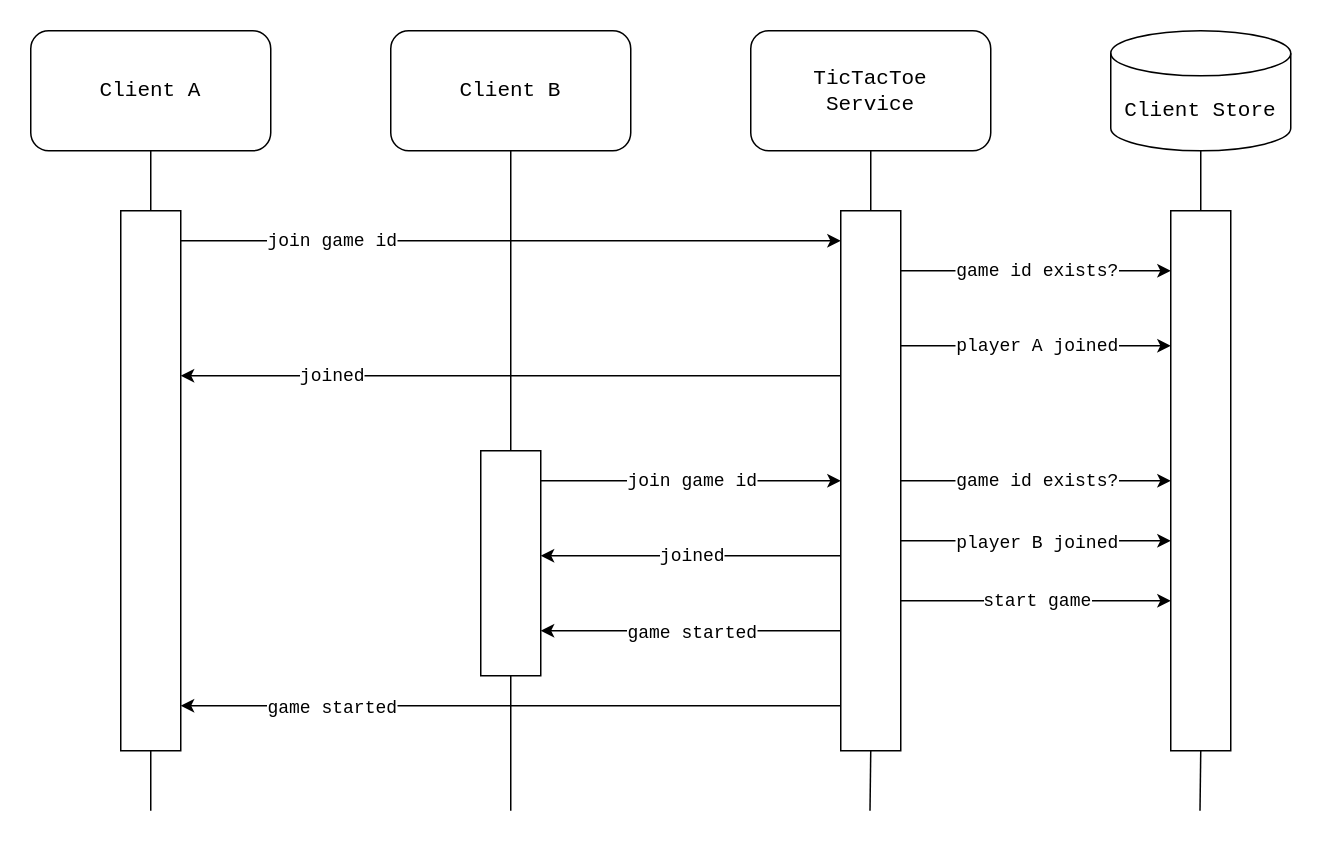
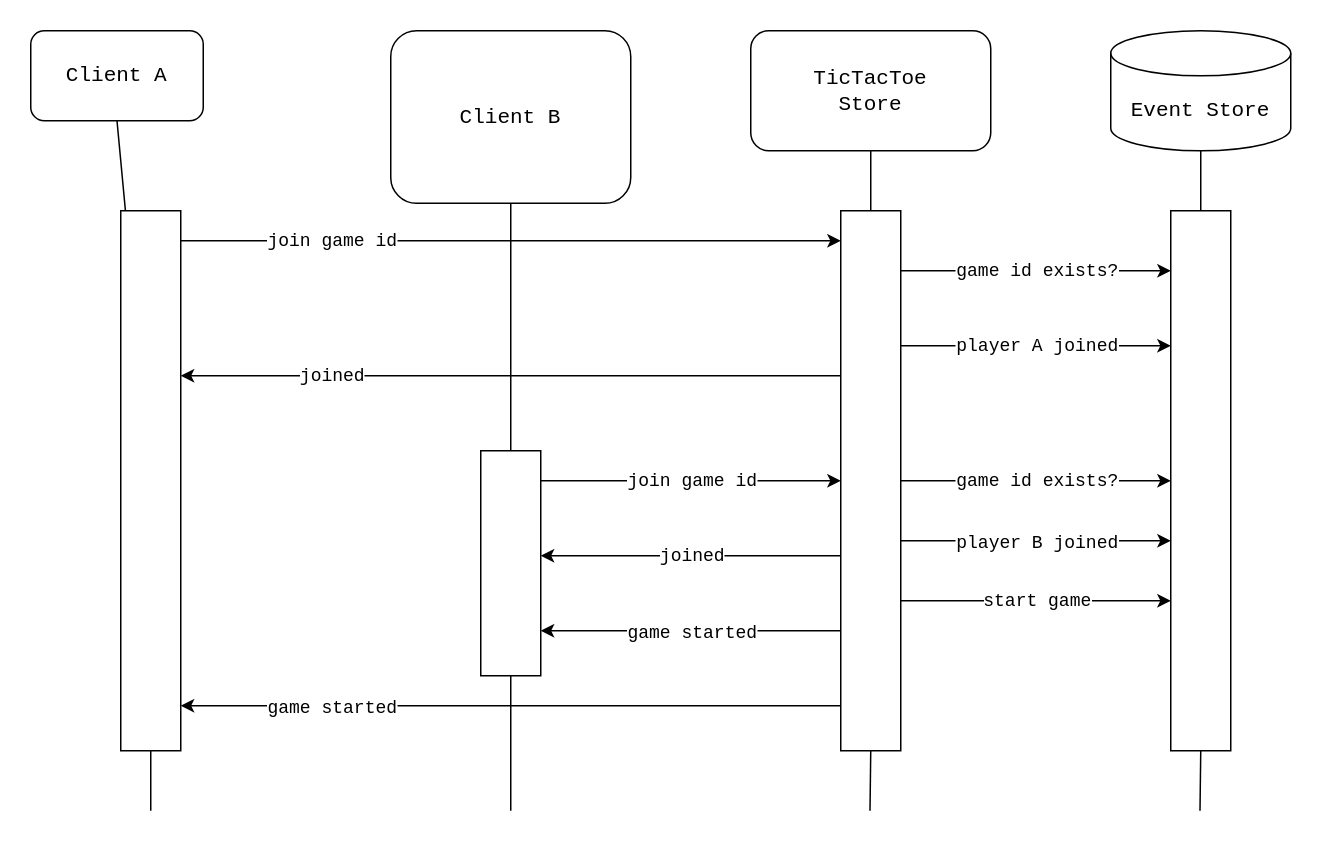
node "Client A": size 240x120 -> 173x90
node "Client B": size 240x120 -> 240x173
node "TicTacToe Service": label "TicTacToe Service" -> "TicTacToe Store"
node "Client Store": label "Client Store" -> "Event Store"
